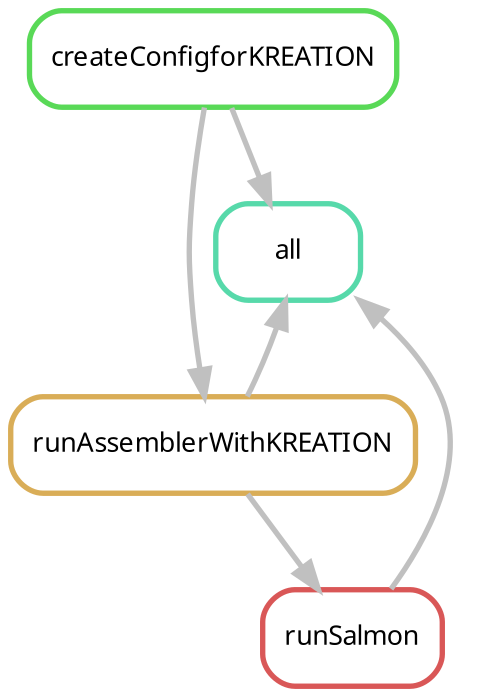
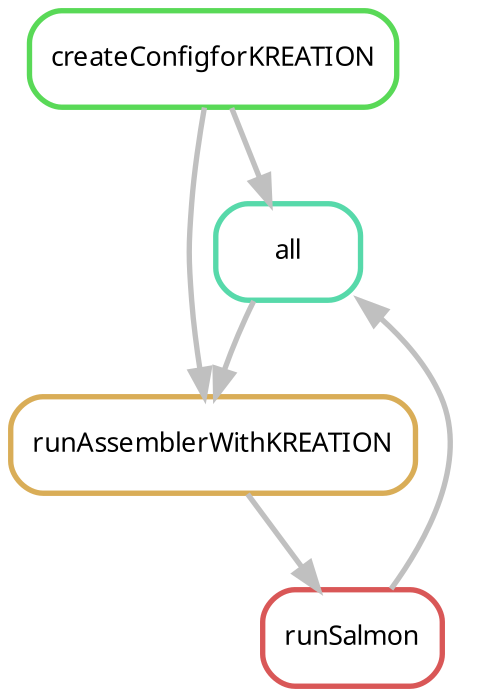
edge "runAssemblerWithKREATION" -> "all": reversed
